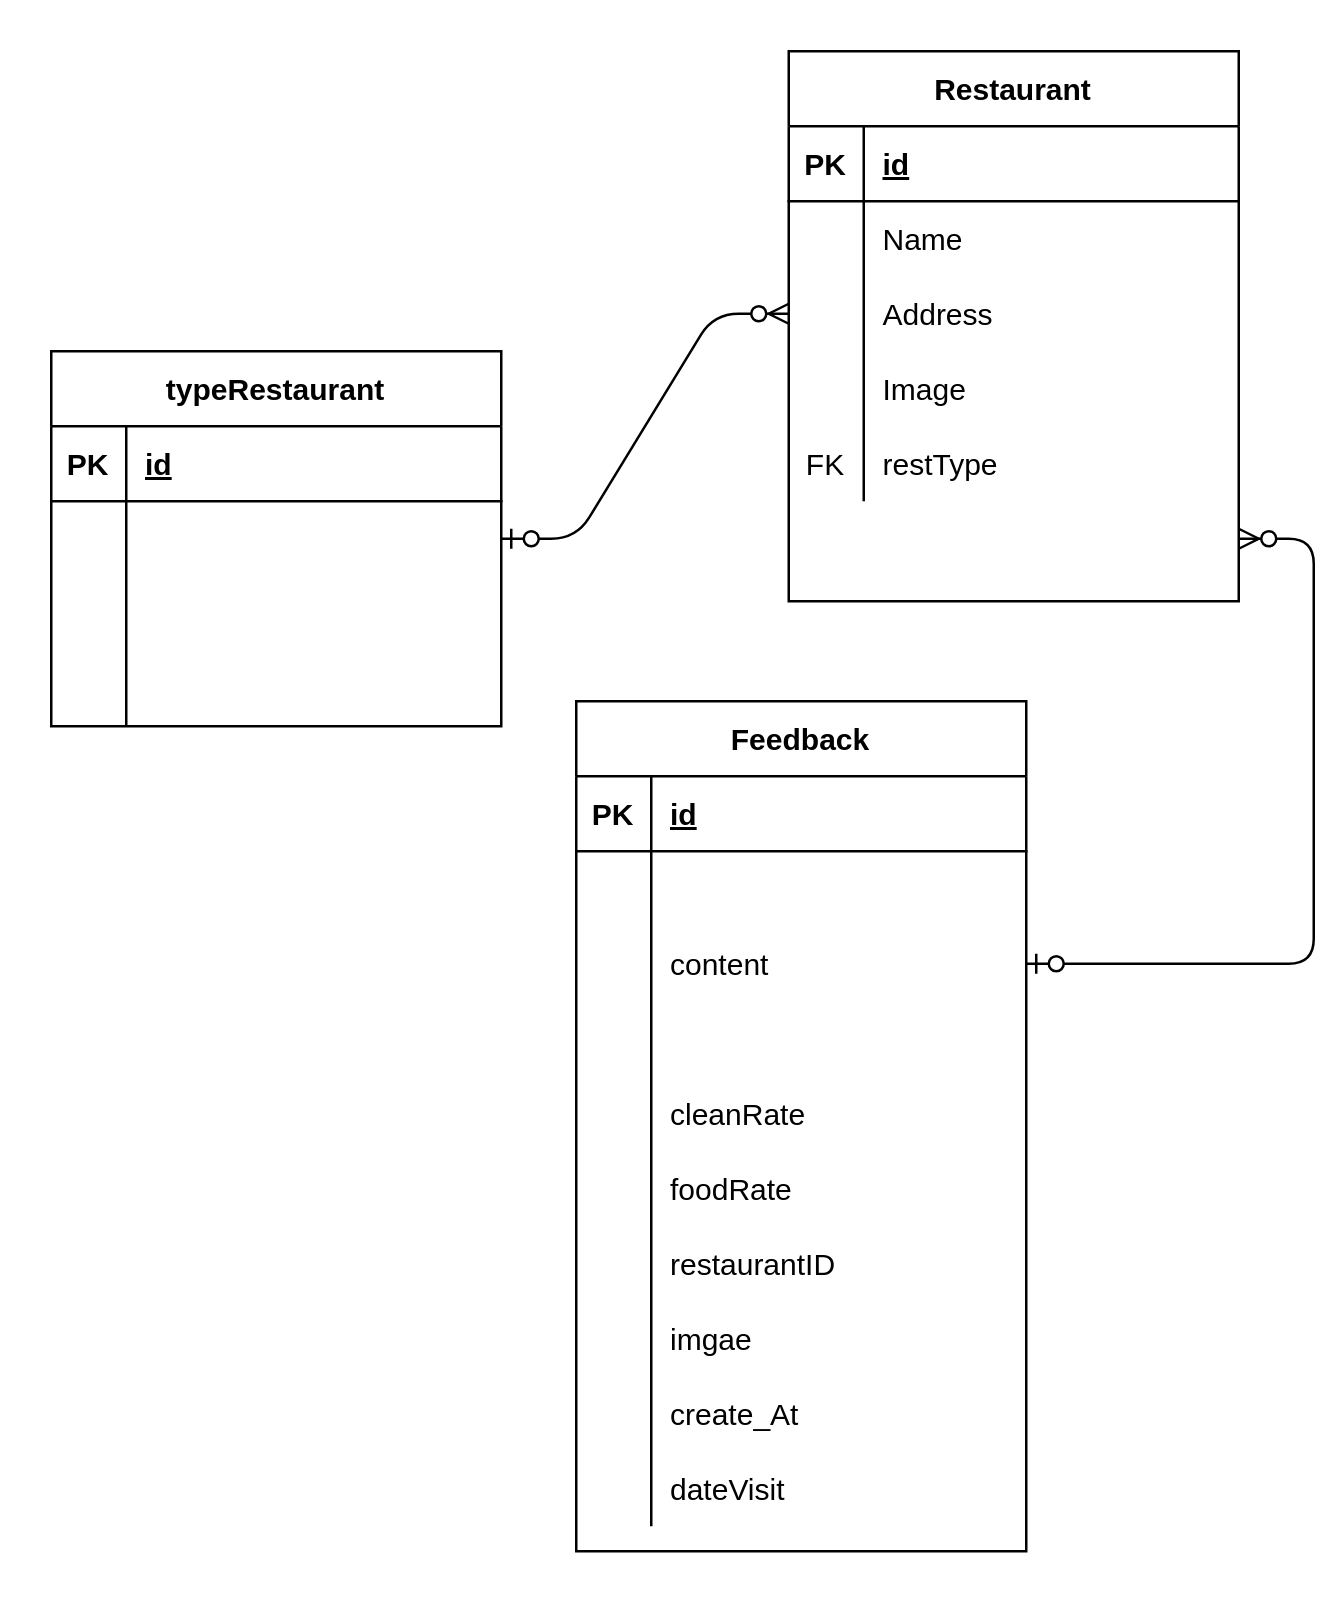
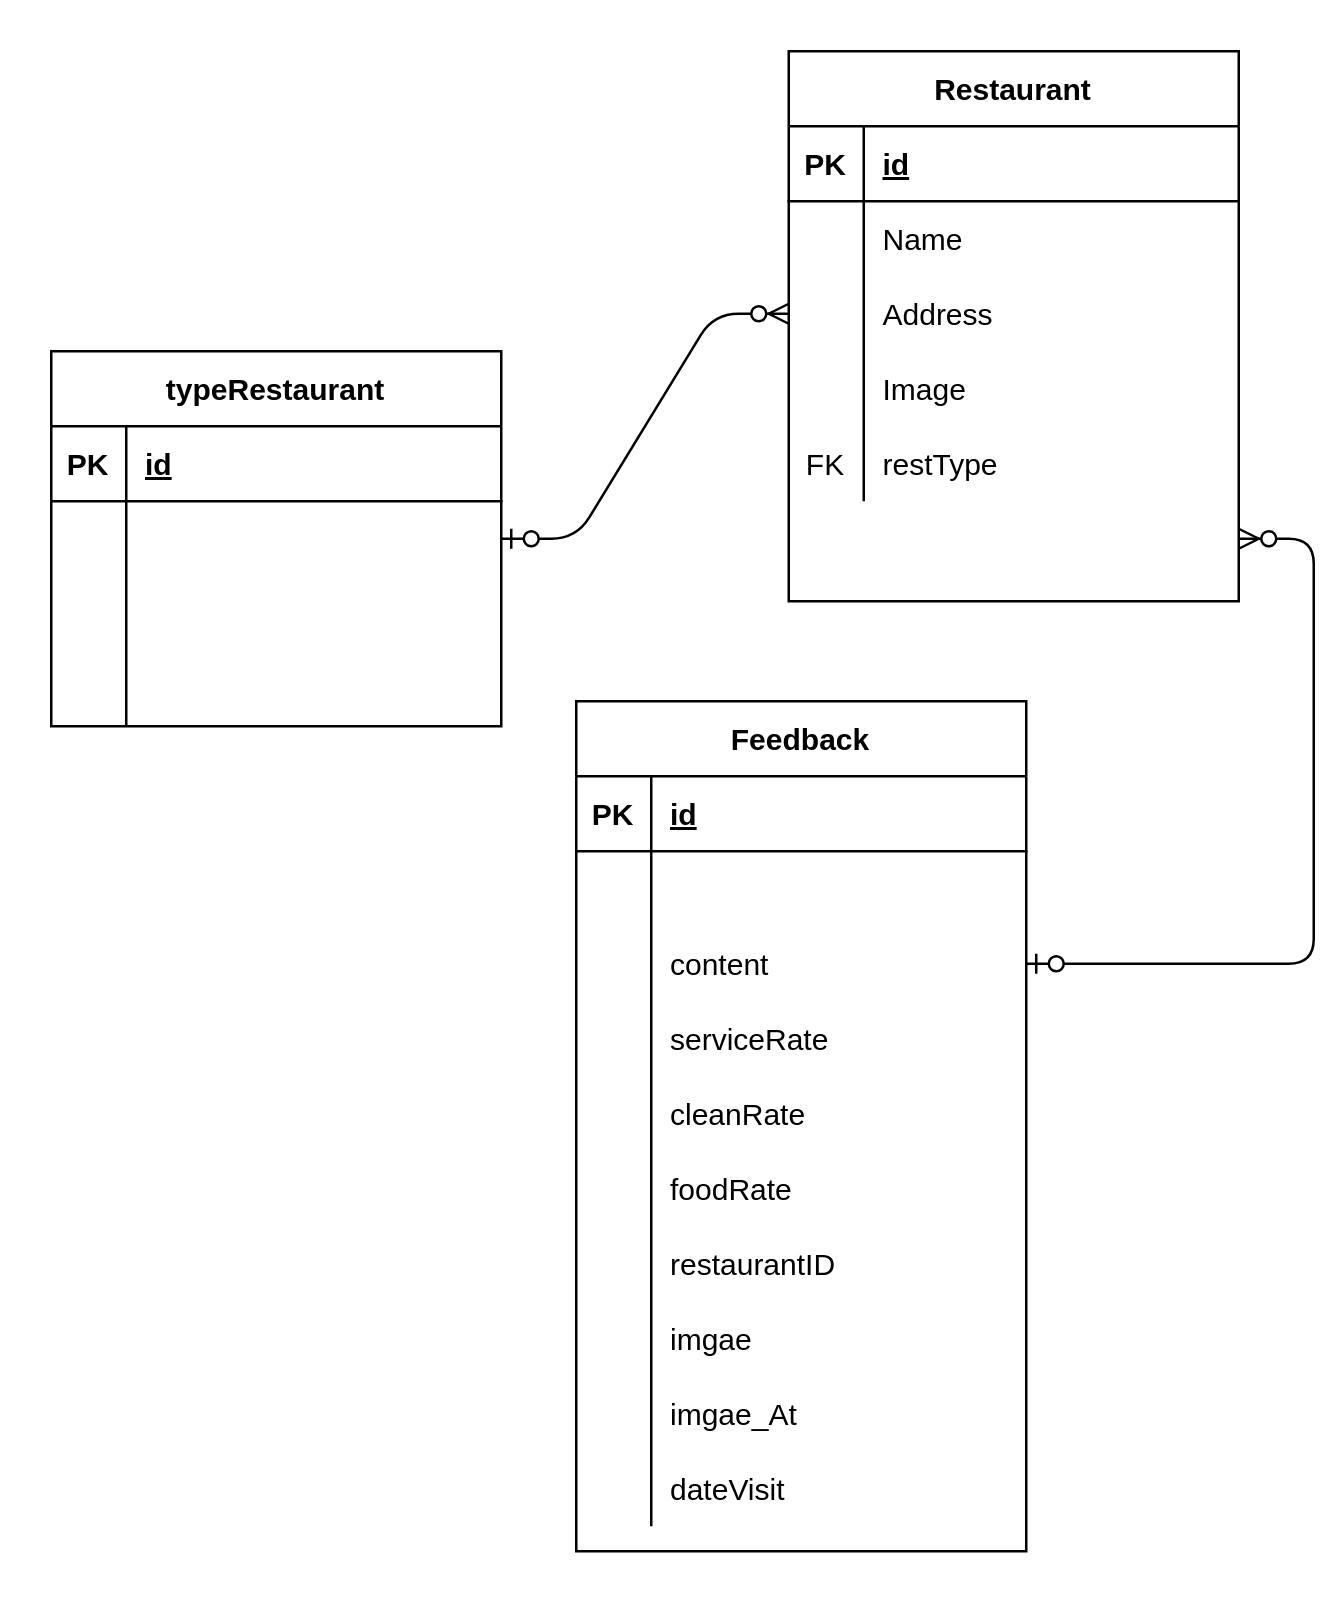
node "serviceRate": added
node "create_At": label "create_At" -> "imgae_At"
